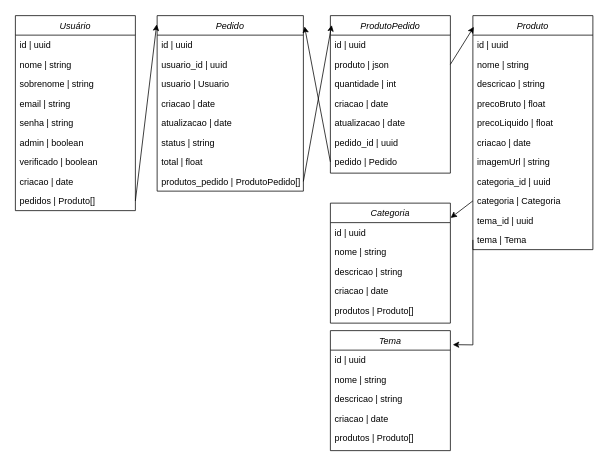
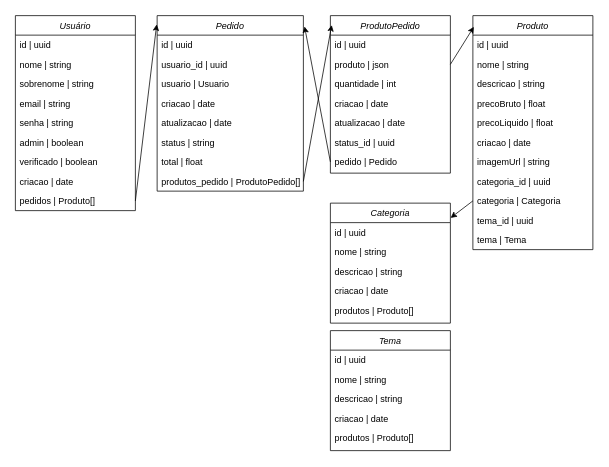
node "pedido_id | uuid": label "pedido_id | uuid" -> "status_id | uuid"
edge "tema | Tema" -> "Tema": removed
